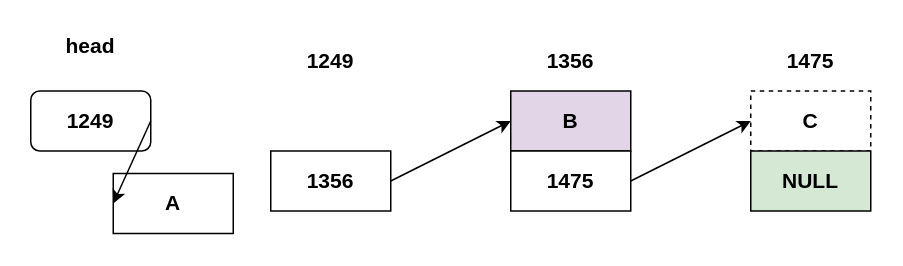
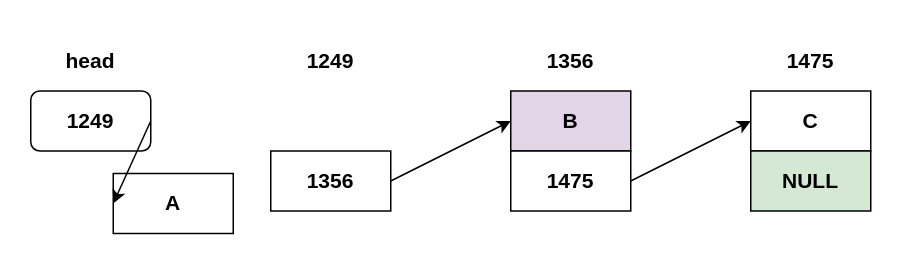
node "head": moved (91, 46) -> (91, 61)
node "C": style dashed -> solid
